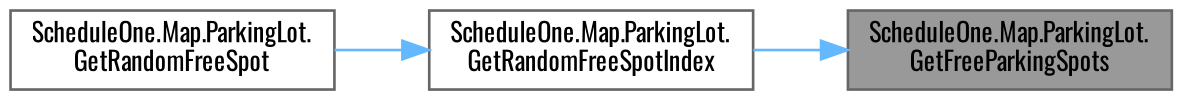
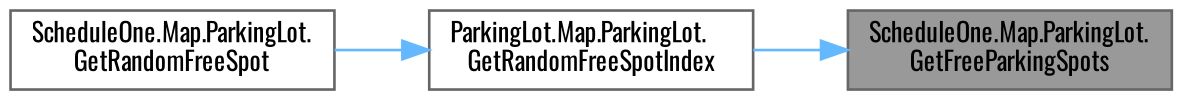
node "ScheduleOne.Map.ParkingLot. GetRandomFreeSpotIndex": label "ScheduleOne.Map.ParkingLot. GetRandomFreeSpotIndex" -> "ParkingLot.Map.ParkingLot. GetRandomFreeSpotIndex"
